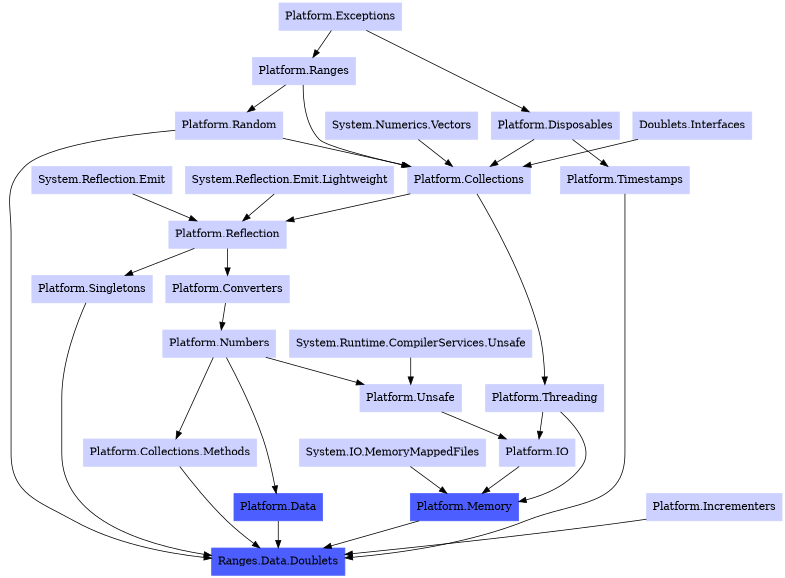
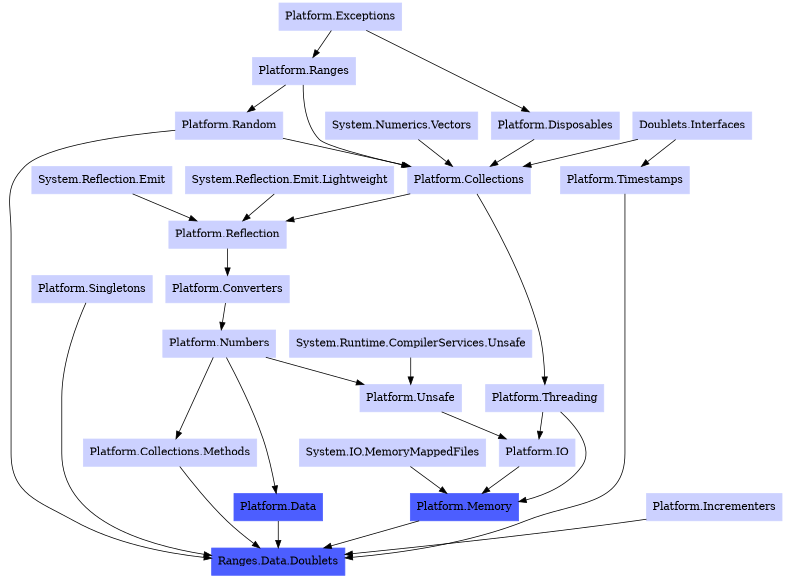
edge "Platform.Disposables" -> "Platform.Timestamps": now "Doublets.Interfaces" -> "Platform.Timestamps"
edge "Platform.Reflection" -> "Platform.Singletons": removed
